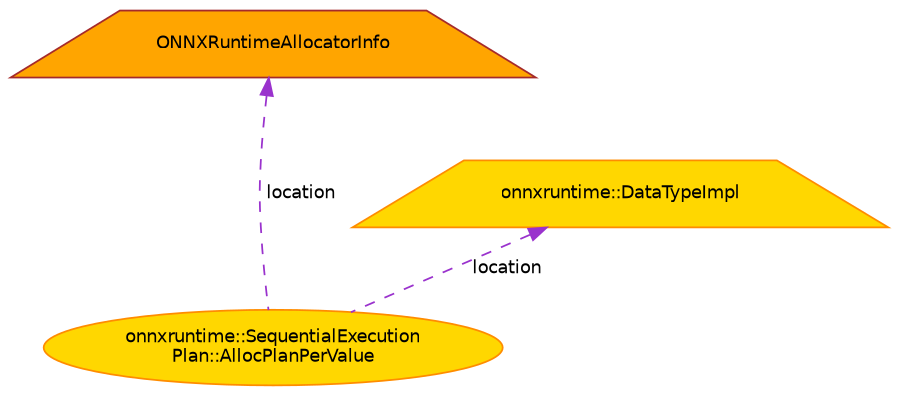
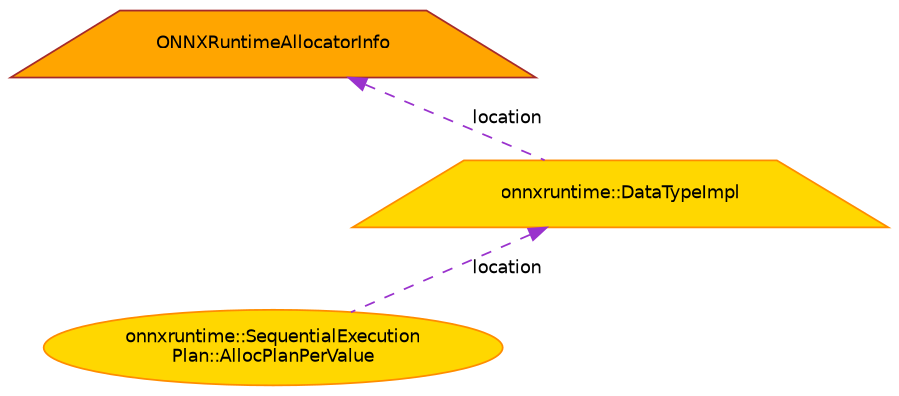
edge "onnxruntime::SequentialExecution Plan::AllocPlanPerValue" -> "ONNXRuntimeAllocatorInfo": now "onnxruntime::DataTypeImpl" -> "ONNXRuntimeAllocatorInfo"
